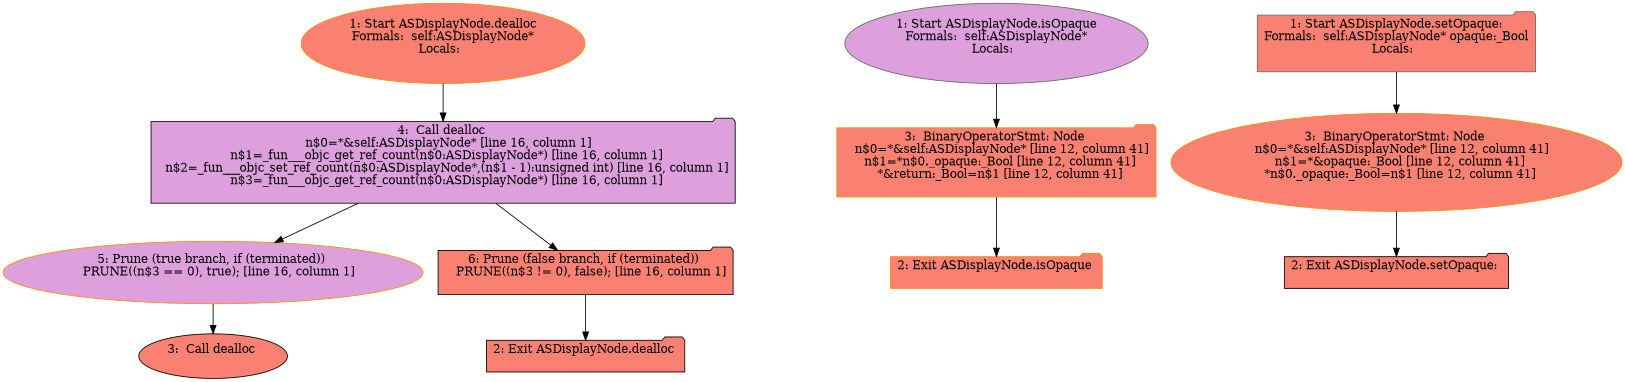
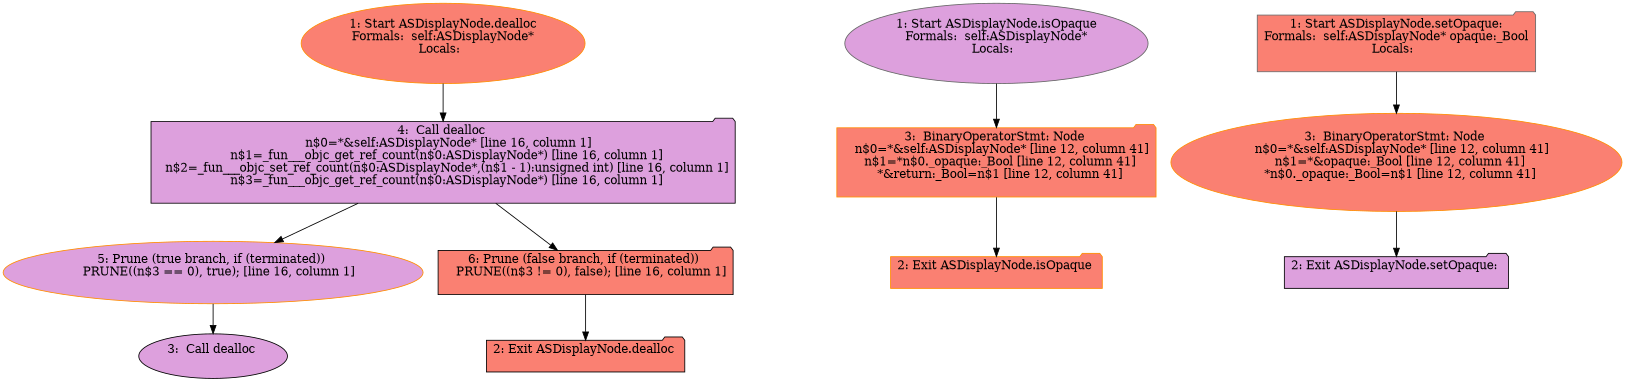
node "2: Exit ASDisplayNode.setOpaque:": fillcolor salmon -> plum
node "3:  Call dealloc": fillcolor salmon -> plum
